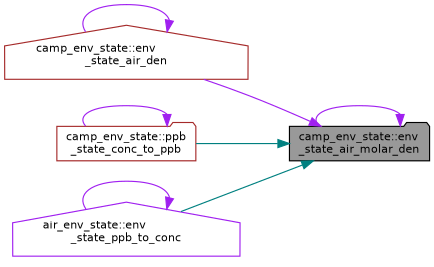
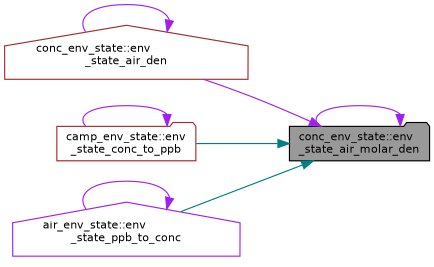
node "camp_env_state::env _state_air_den": label "camp_env_state::env _state_air_den" -> "conc_env_state::env _state_air_den"
node "camp_env_state::ppb _state_conc_to_ppb": label "camp_env_state::ppb _state_conc_to_ppb" -> "camp_env_state::env _state_conc_to_ppb"
node "camp_env_state::env _state_air_molar_den": label "camp_env_state::env _state_air_molar_den" -> "conc_env_state::env _state_air_molar_den"
